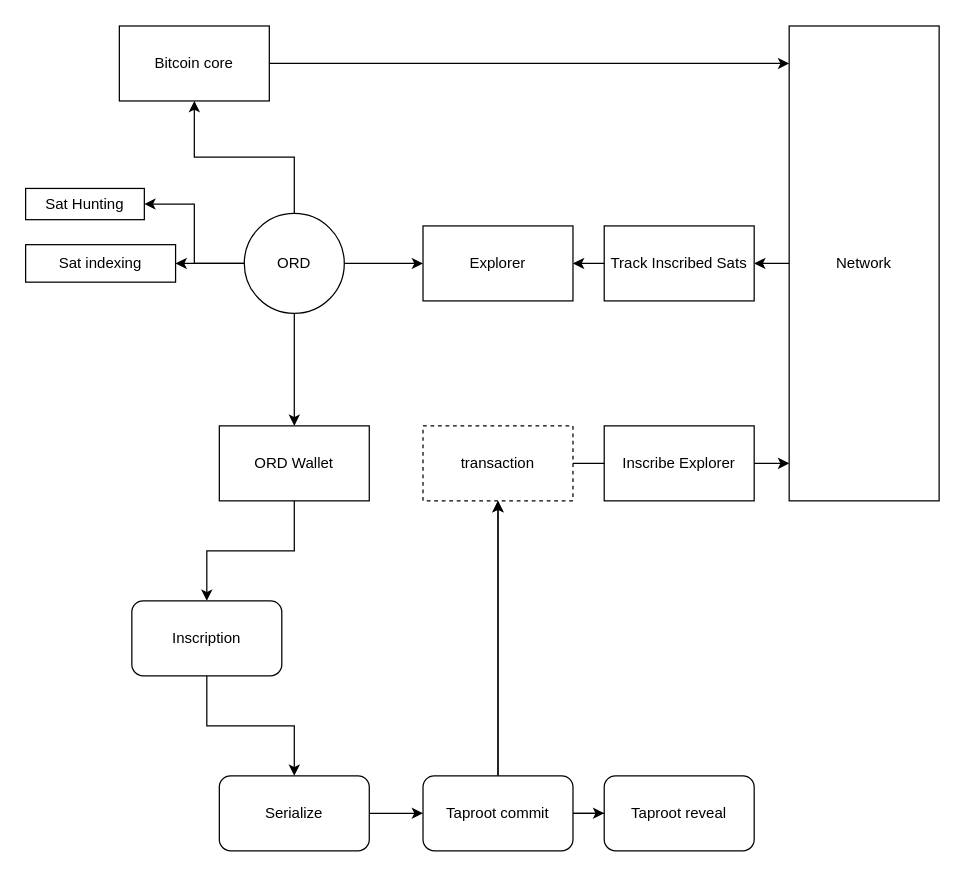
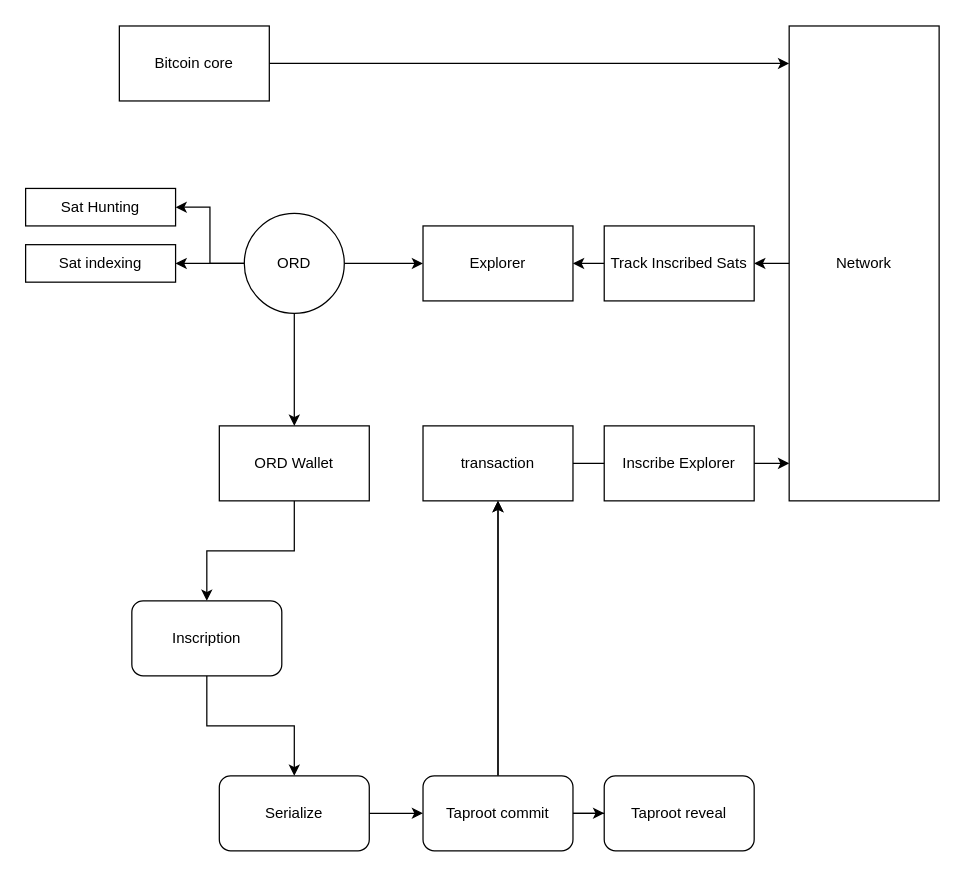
edge "ORD" -> "Bitcoin core": removed
node "Sat Hunting": size 119x31 -> 150x38
node "transaction": style dashed -> solid
